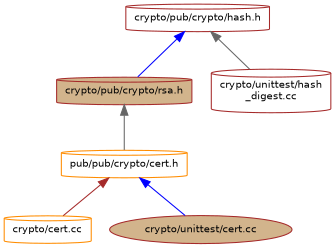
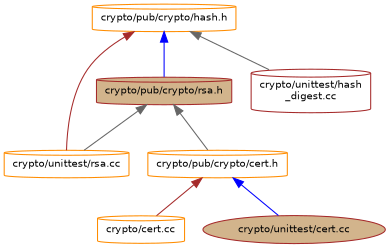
node "crypto/pub/crypto/hash.h": color brown -> darkorange
node "crypto/unittest/rsa.cc": added
node "pub/pub/crypto/cert.h": label "pub/pub/crypto/cert.h" -> "crypto/pub/crypto/cert.h"
